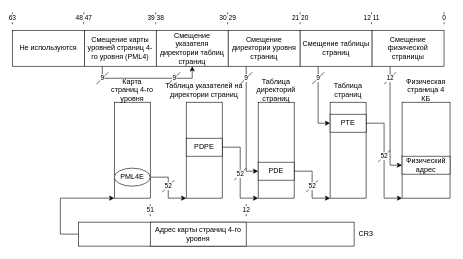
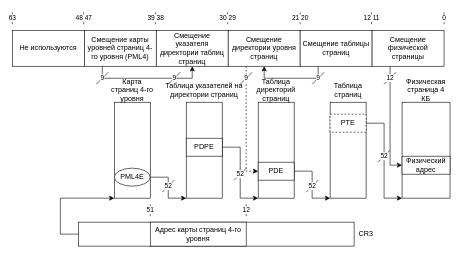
edge "Смещение директории уровня страниц" -> "PDE": style solid -> dashed
edge "Смещение таблицы страниц" -> "PTE": now "Смещение таблицы страниц" -> "Смещение директории уровня страниц"
node "PTE": style solid -> dashed
